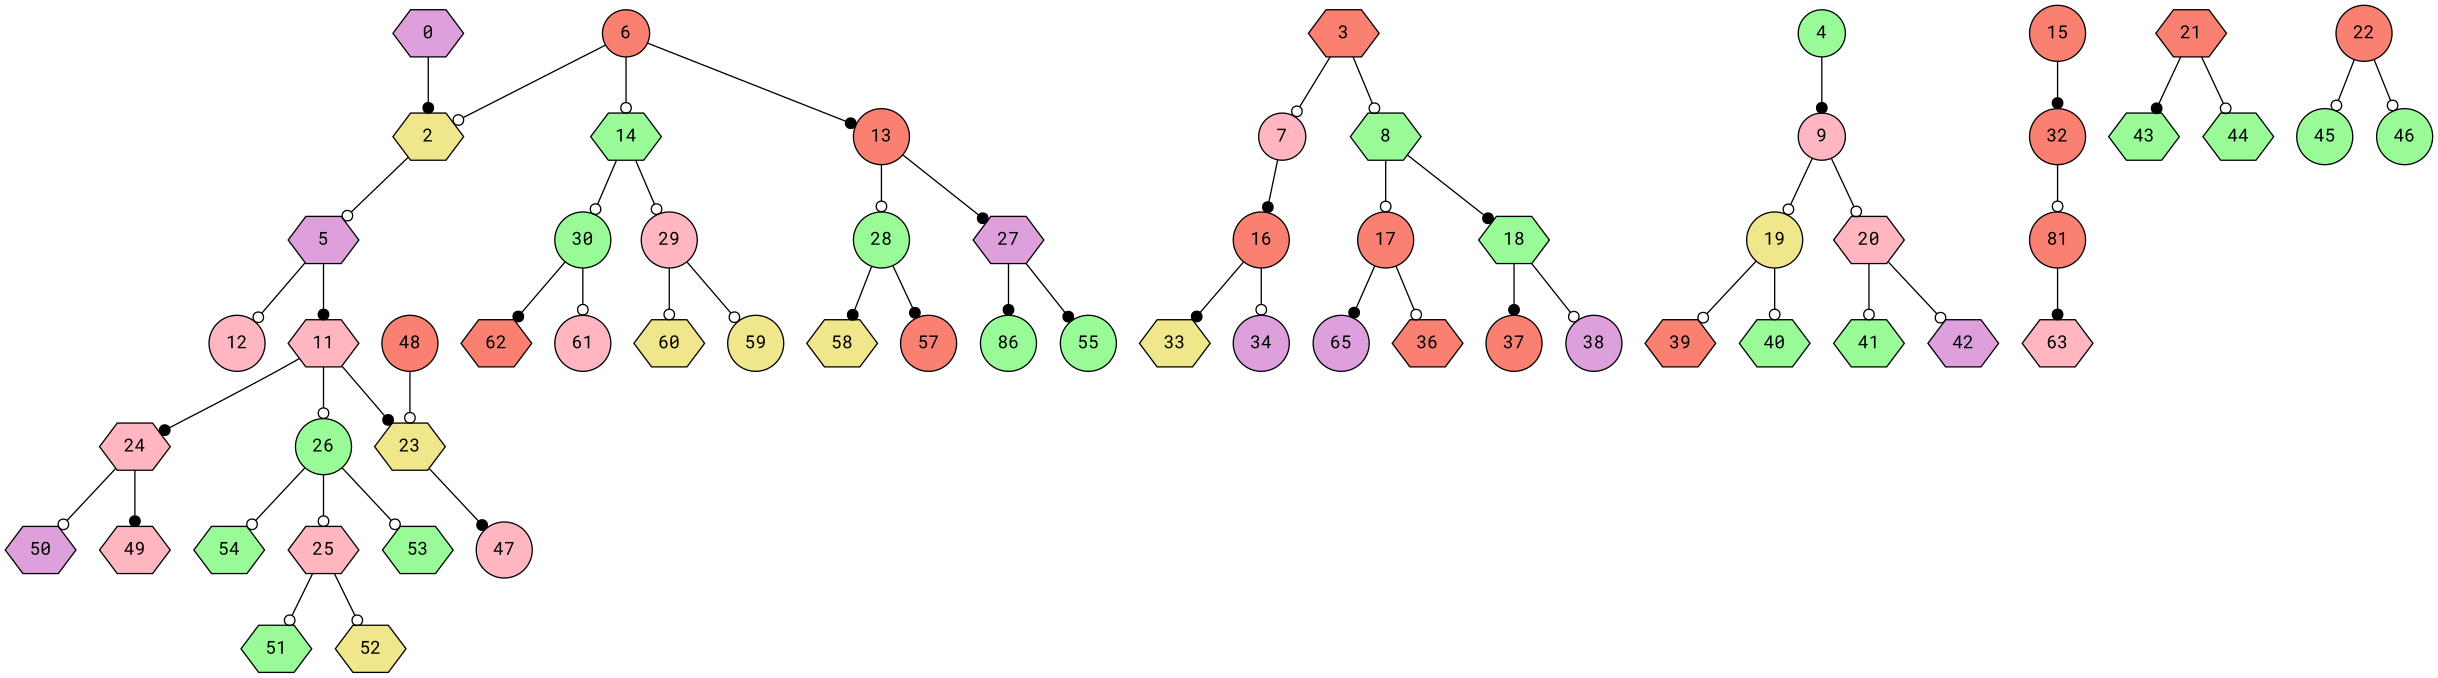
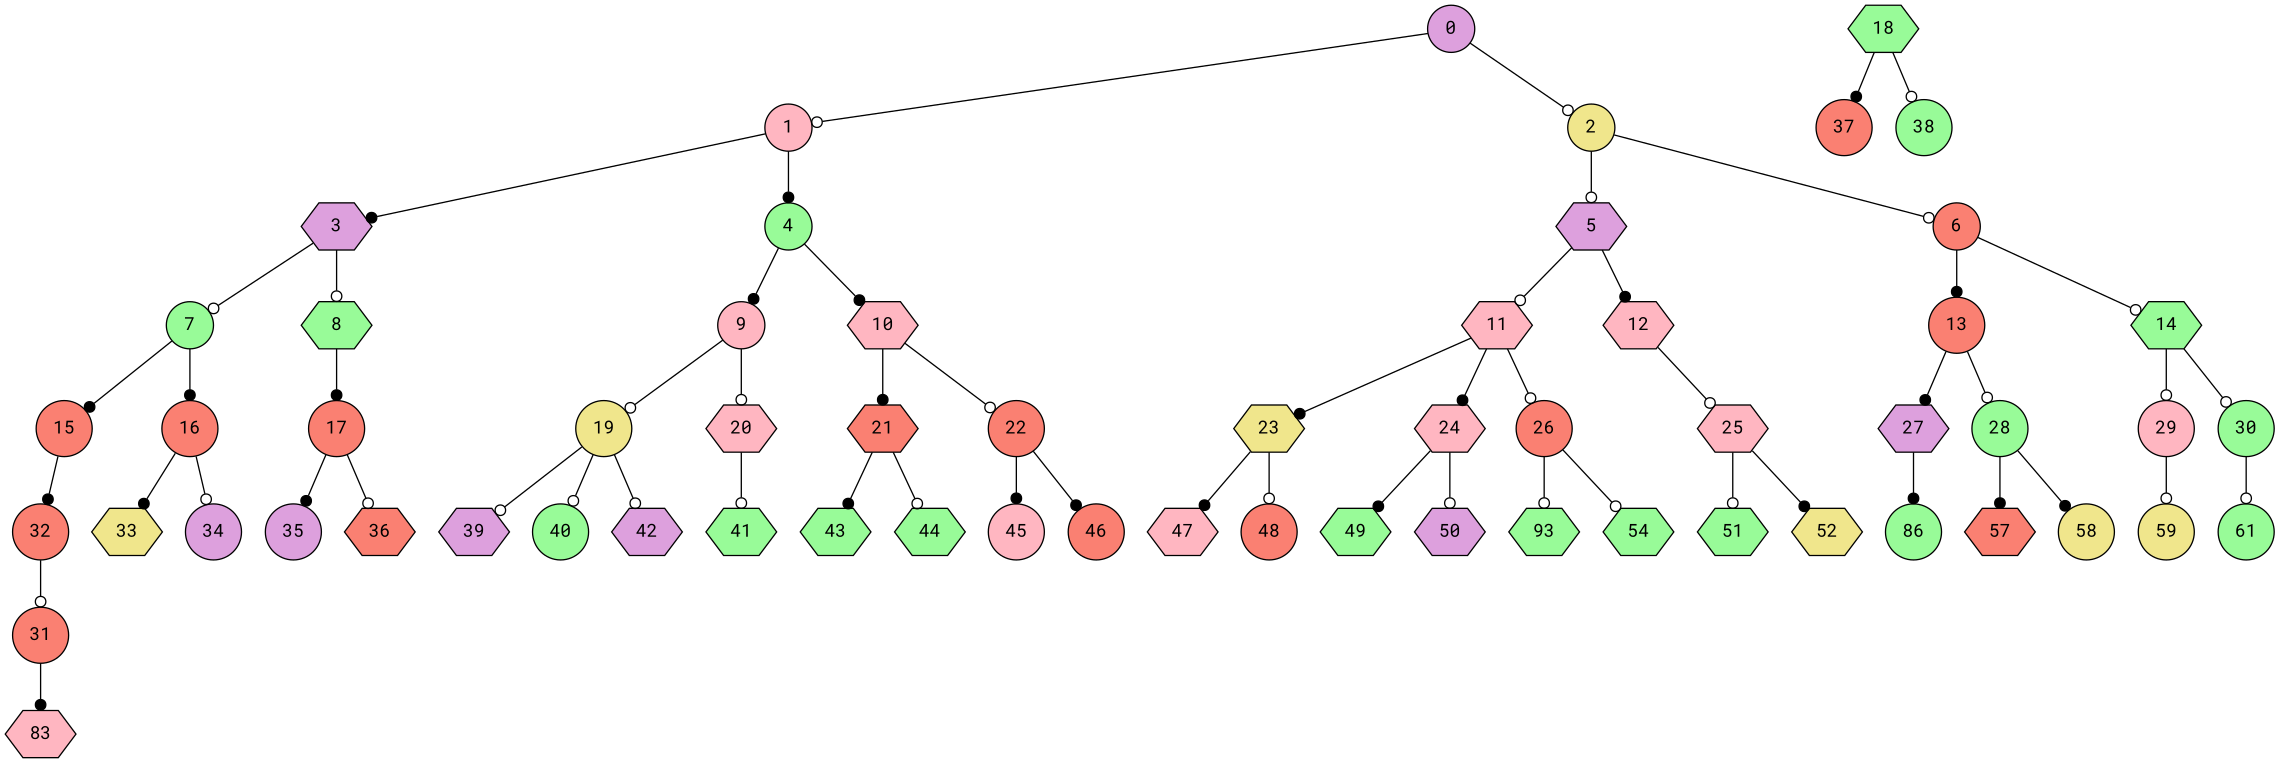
node "0": shape hexagon -> circle
node "3": fillcolor salmon -> plum
edge "0" -> "2": arrowhead dot -> odot
edge "22" -> "45": arrowhead odot -> dot
edge "22" -> "46": arrowhead odot -> dot
edge "6" -> "2": reversed
node "1": added
node "2": shape hexagon -> circle
node "7": fillcolor lightpink -> palegreen
node "45": fillcolor palegreen -> lightpink
node "46": fillcolor palegreen -> salmon
edge "8" -> "17": arrowhead odot -> dot
edge "8" -> "18": removed
node "81": label "81" -> "31"
edge "5" -> "11": arrowhead dot -> odot
edge "5" -> "12": arrowhead odot -> dot
edge "20" -> "42": now "19" -> "42"
node "10": added
node "12": shape circle -> hexagon
node "62": removed
node "61": fillcolor lightpink -> palegreen
node "60": removed
node "58": shape hexagon -> circle
node "57": shape circle -> hexagon
node "55": removed
node "65": label "65" -> "35"
node "38": fillcolor plum -> palegreen
node "39": fillcolor salmon -> plum
node "40": shape hexagon -> circle
node "63": label "63" -> "83"
edge "7" -> "15": added
edge "48" -> "23": reversed
node "26": fillcolor palegreen -> salmon
edge "26" -> "25": now "12" -> "25"
node "49": fillcolor lightpink -> palegreen
node "53": label "53" -> "93"
node "47": shape circle -> hexagon
edge "25" -> "52": arrowhead odot -> dot
